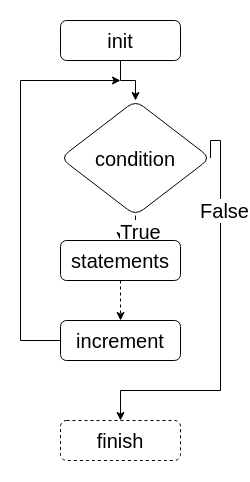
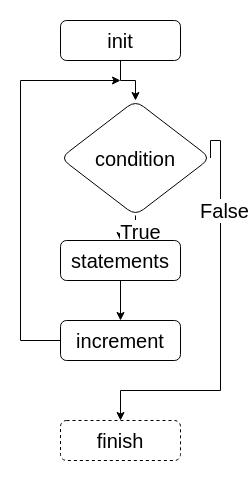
edge "statements" -> "increment": style dashed -> solid
